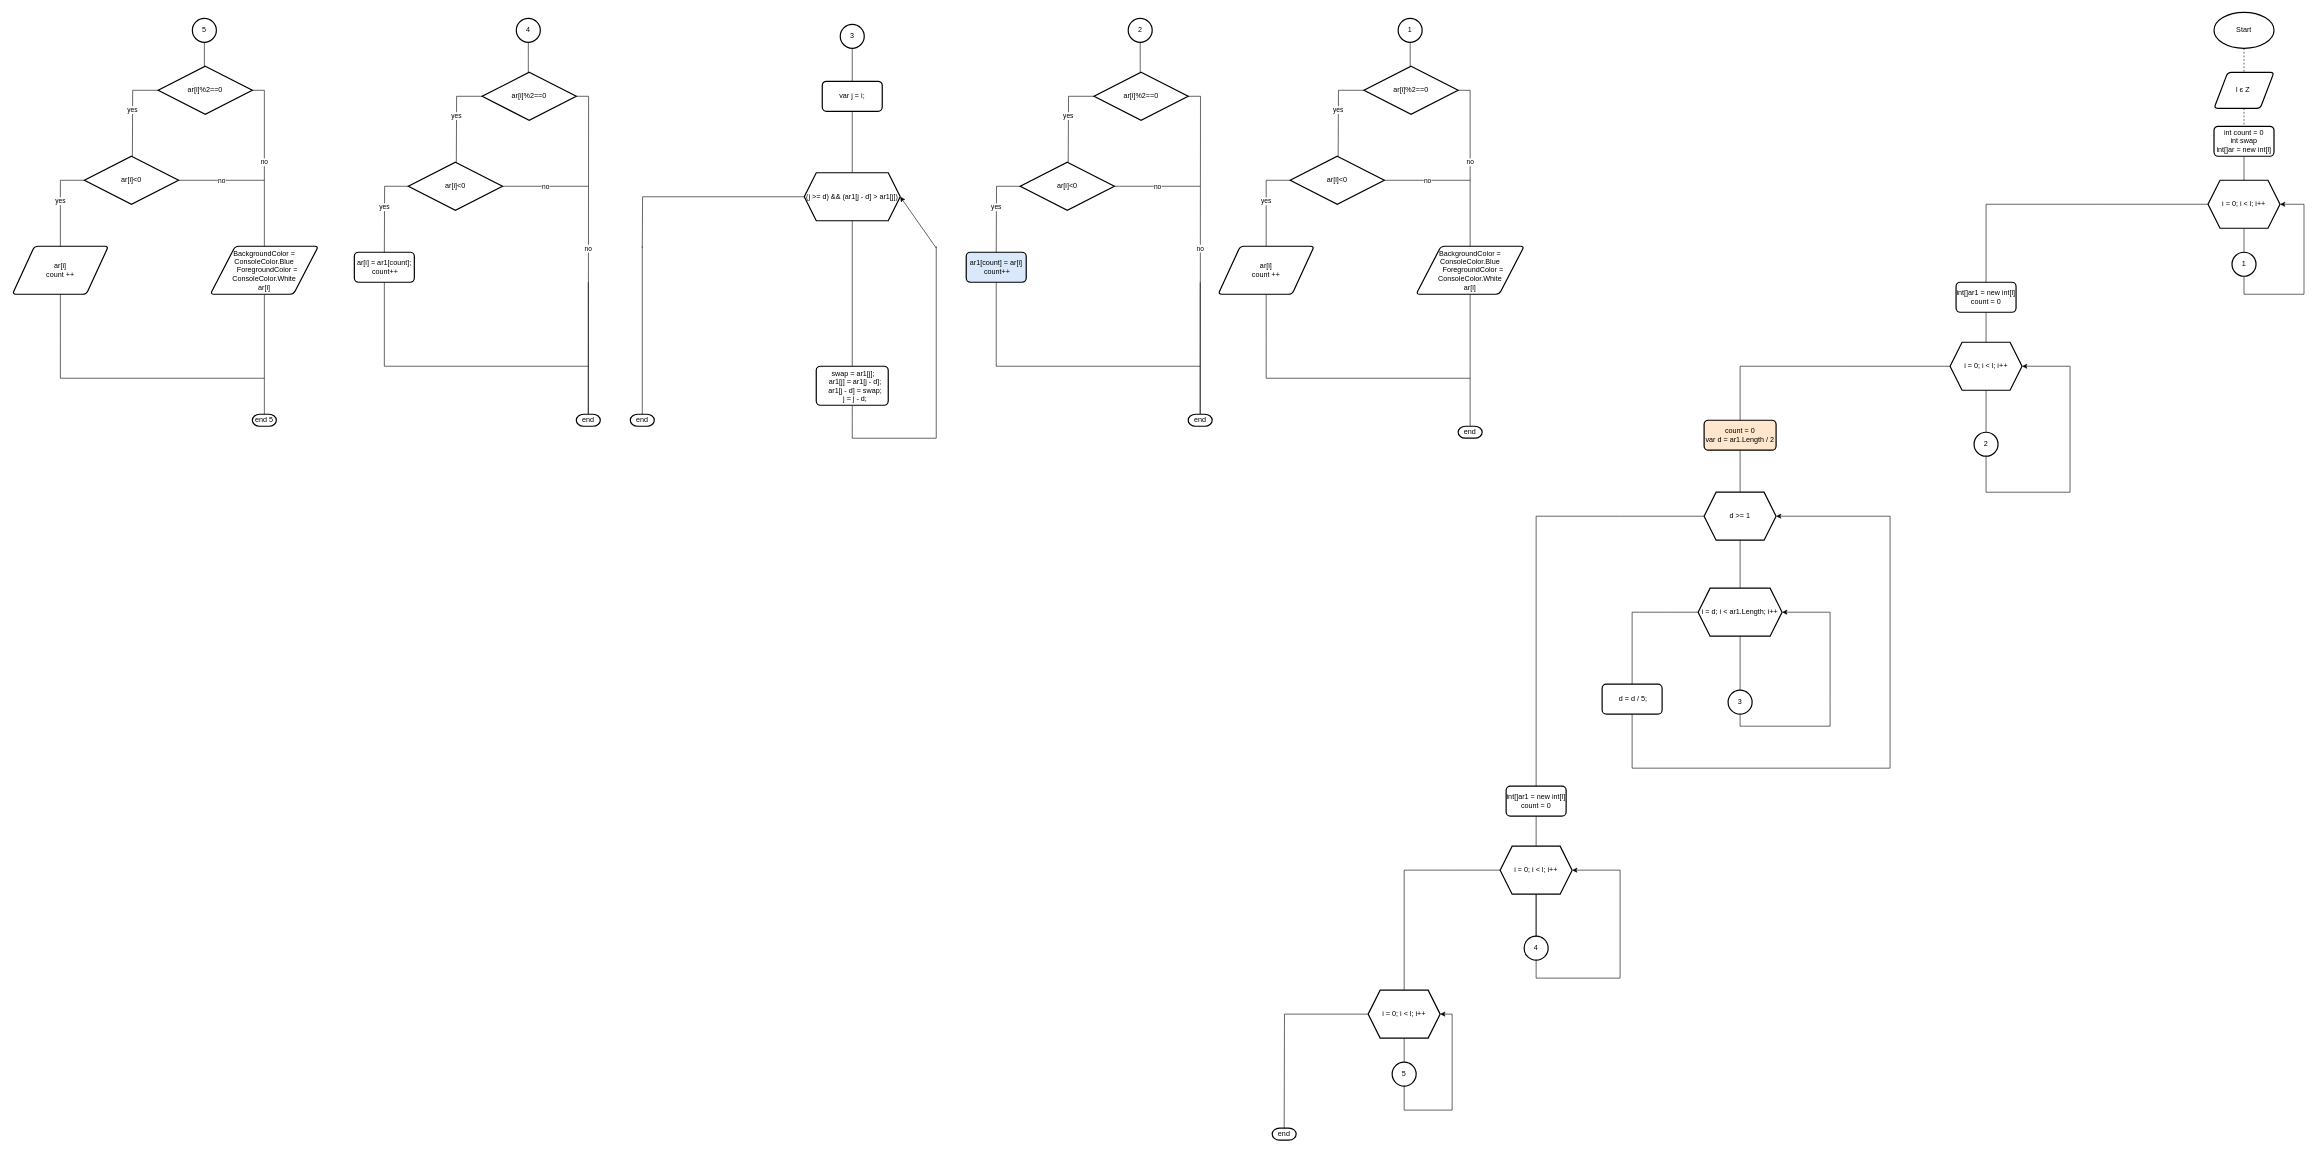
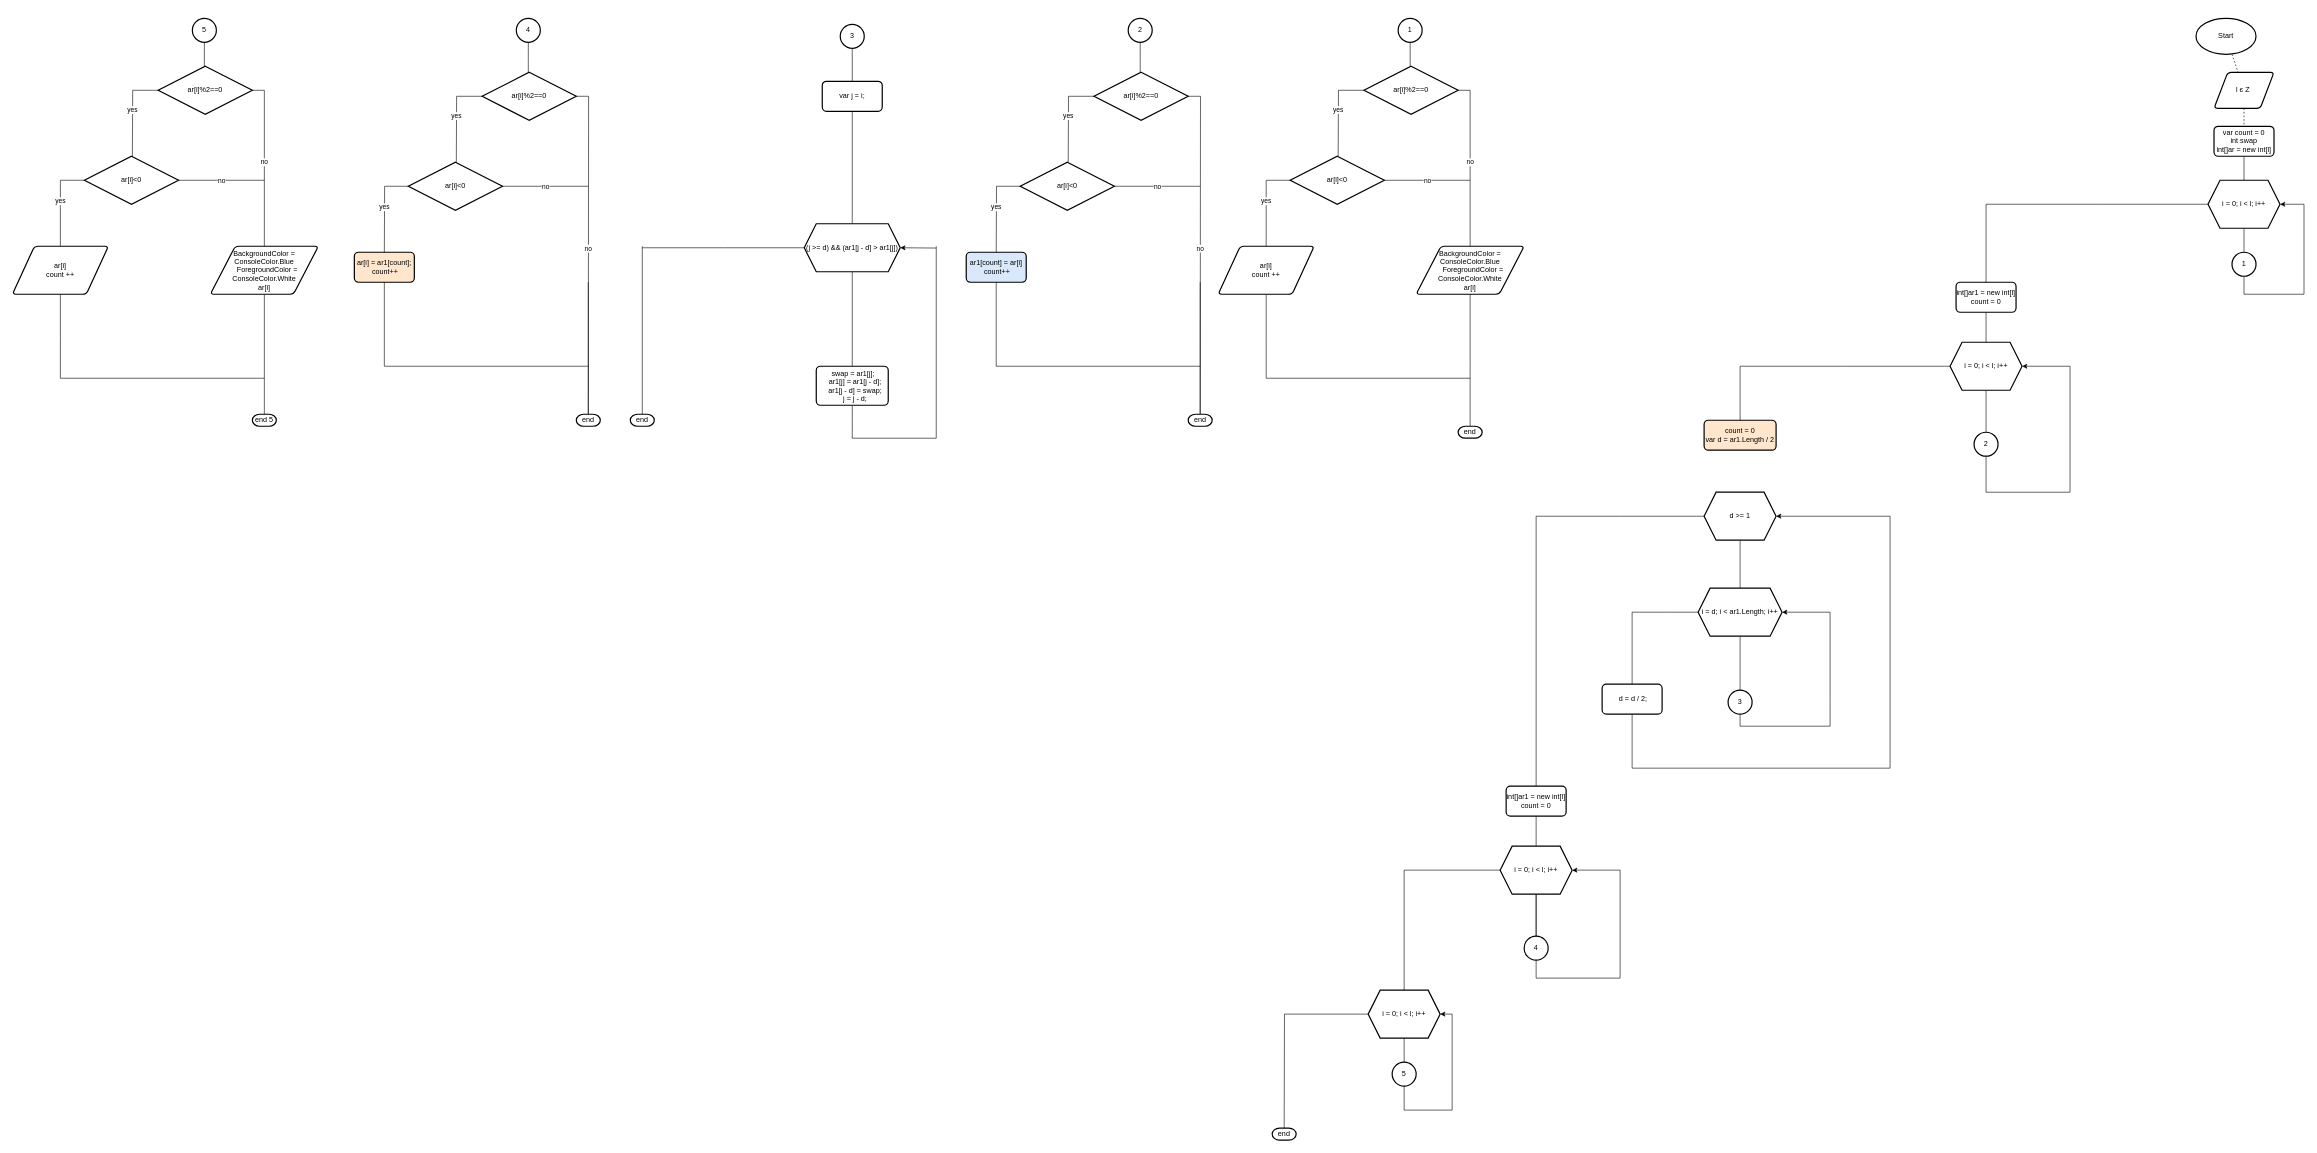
node "Start": moved (2244, 30) -> (2226, 36)
node "int count = 0 int swap int[]ar = new int[l]": label "int count = 0 int swap int[]ar = new int[l]" -> "var count = 0 int swap int[]ar = new int[l]"
node "(j >= d) && (ar1[j - d] > ar1[j])": moved (852, 197) -> (852, 248)
node "ar[i] = ar1[count]; count++": fillcolor #ffffff -> #ffe6cc
edge "count = 0 var d = ar1.Length / 2" -- "d >= 1": removed
node "d = d / 5;": label "d = d / 5;" -> "d = d / 2;"
